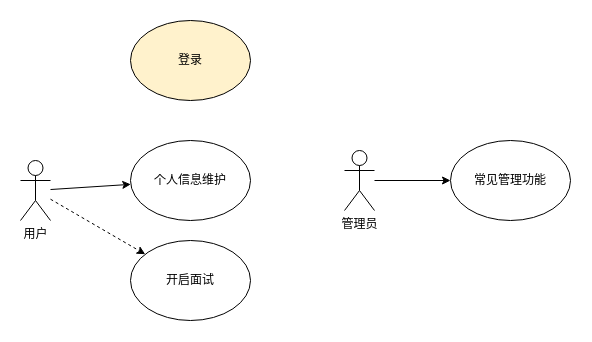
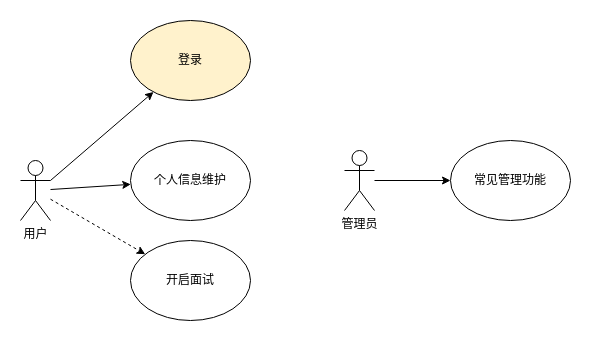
edge "用户" -> "登录": added
